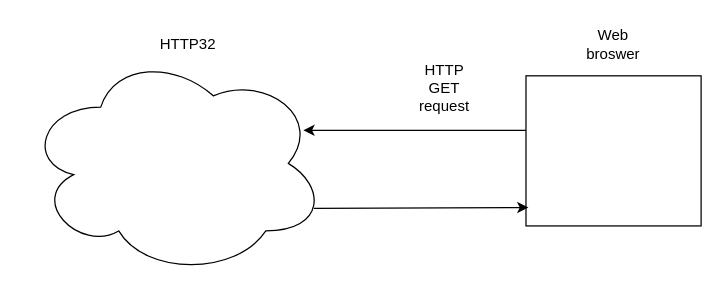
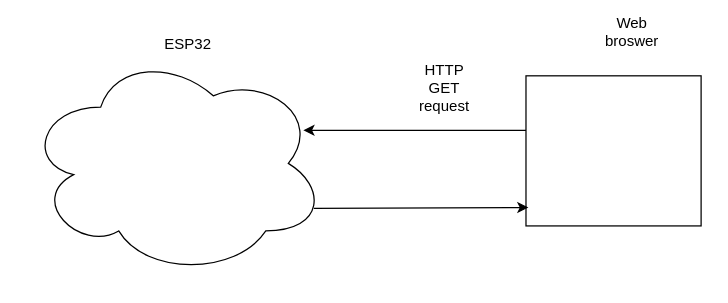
node "HTTP32": label "HTTP32" -> "ESP32"
node "Web broswer": moved (613, 44) -> (632, 32)
